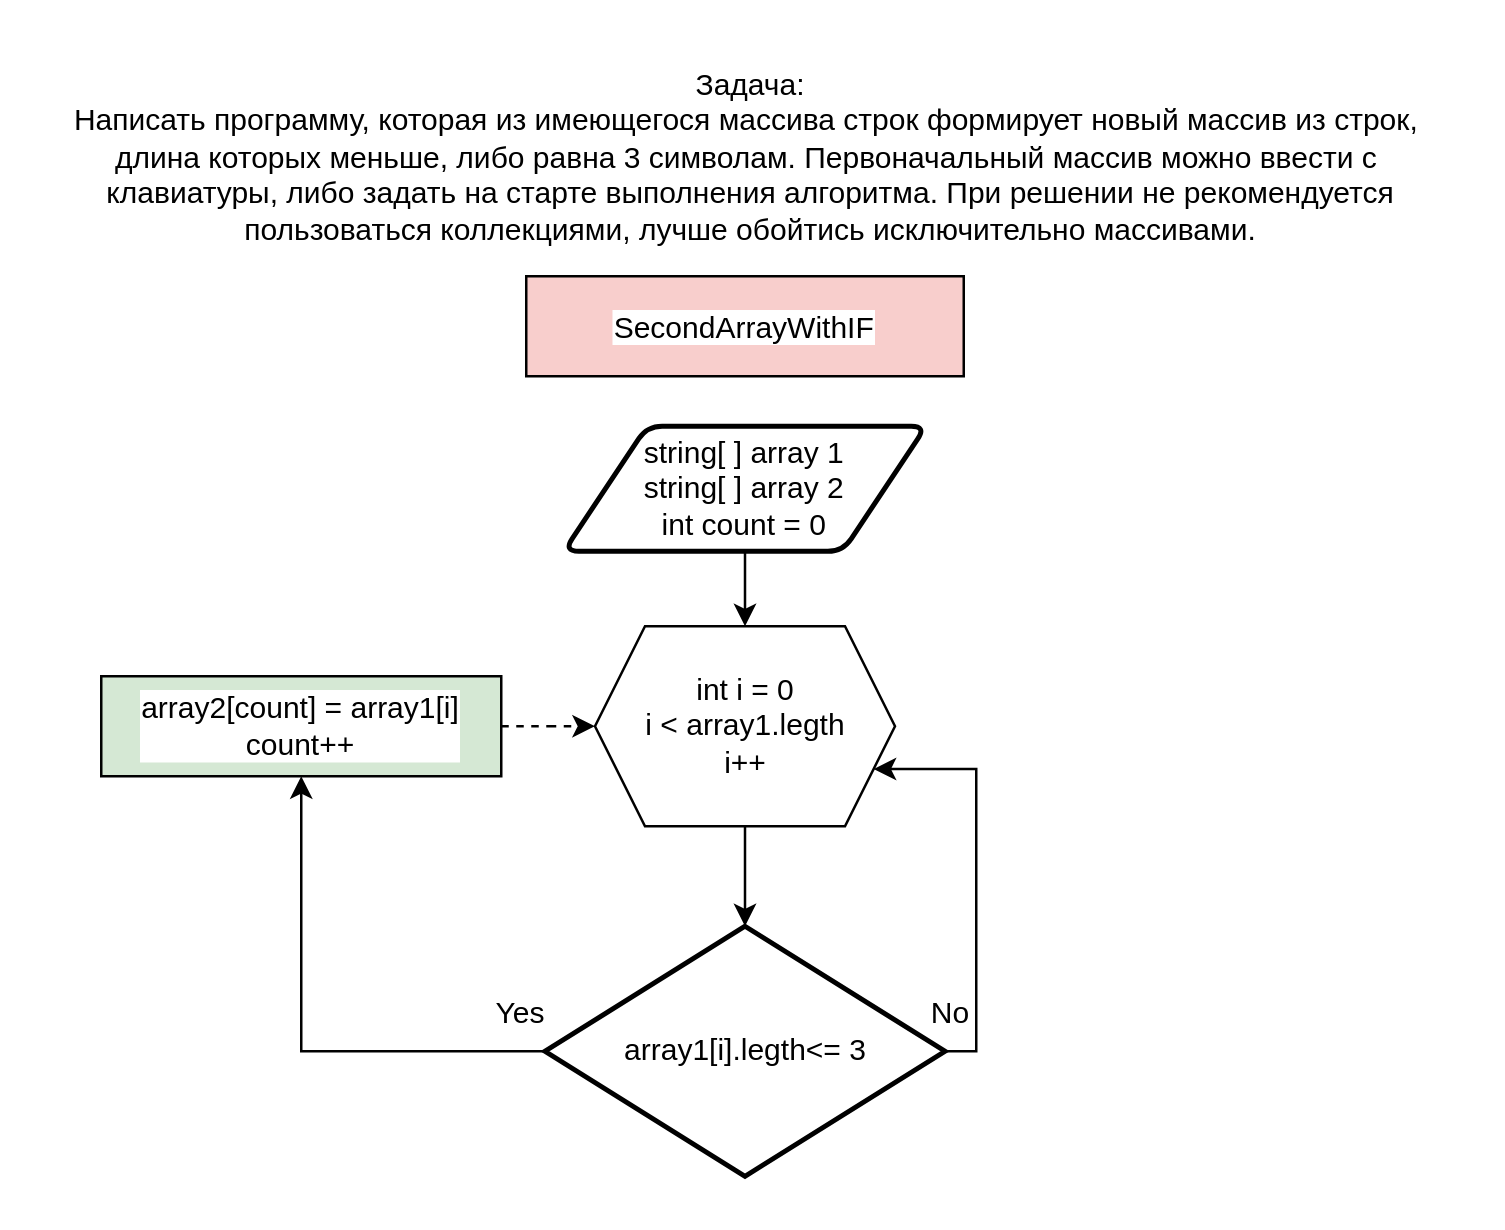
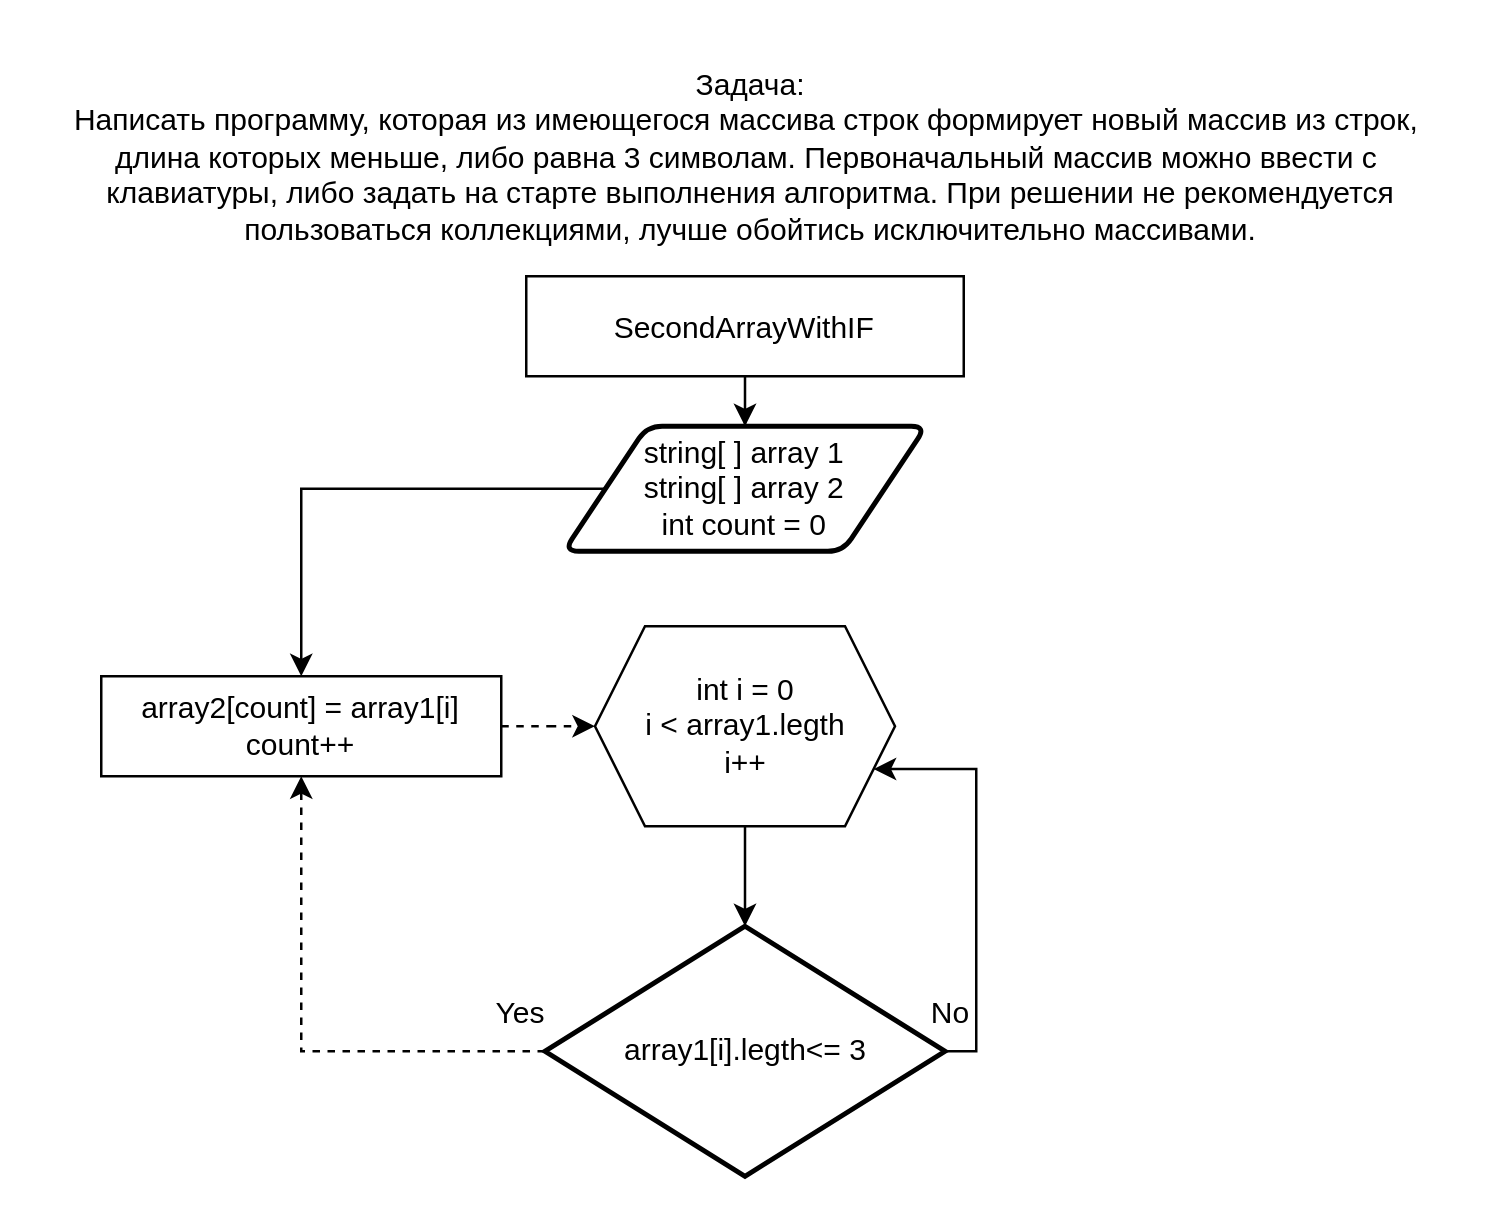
node "SecondArrayWithIF": fillcolor #f8cecc -> #ffffff
edge "SecondArrayWithIF" -> "string[ ] array 1 string[ ] array 2 int count = 0": added
edge "string[ ] array 1 string[ ] array 2 int count = 0" -> "int i = 0 i < array1.legth i++": now "string[ ] array 1 string[ ] array 2 int count = 0" -> "array2[count] = array1[i] count++"
node "array2[count] = array1[i] count++": fillcolor #d5e8d4 -> #ffffff
edge "array1[i].legth<= 3" -> "array2[count] = array1[i] count++": style solid -> dashed
